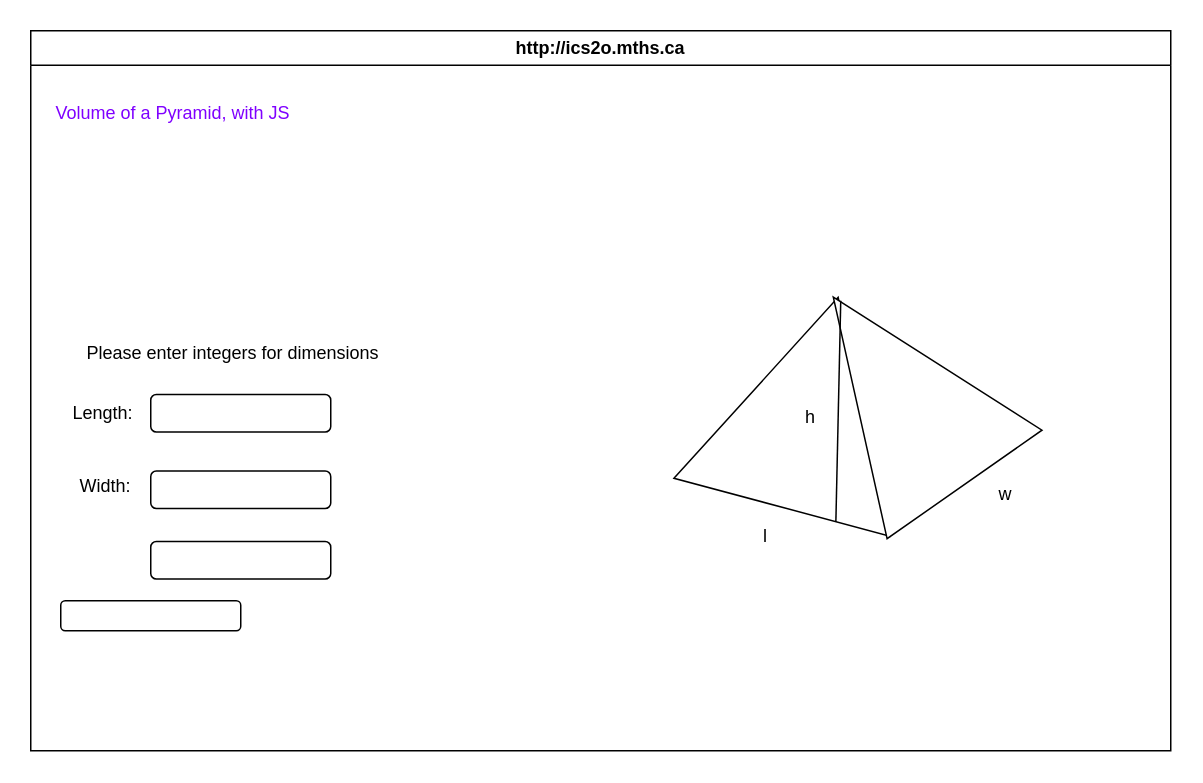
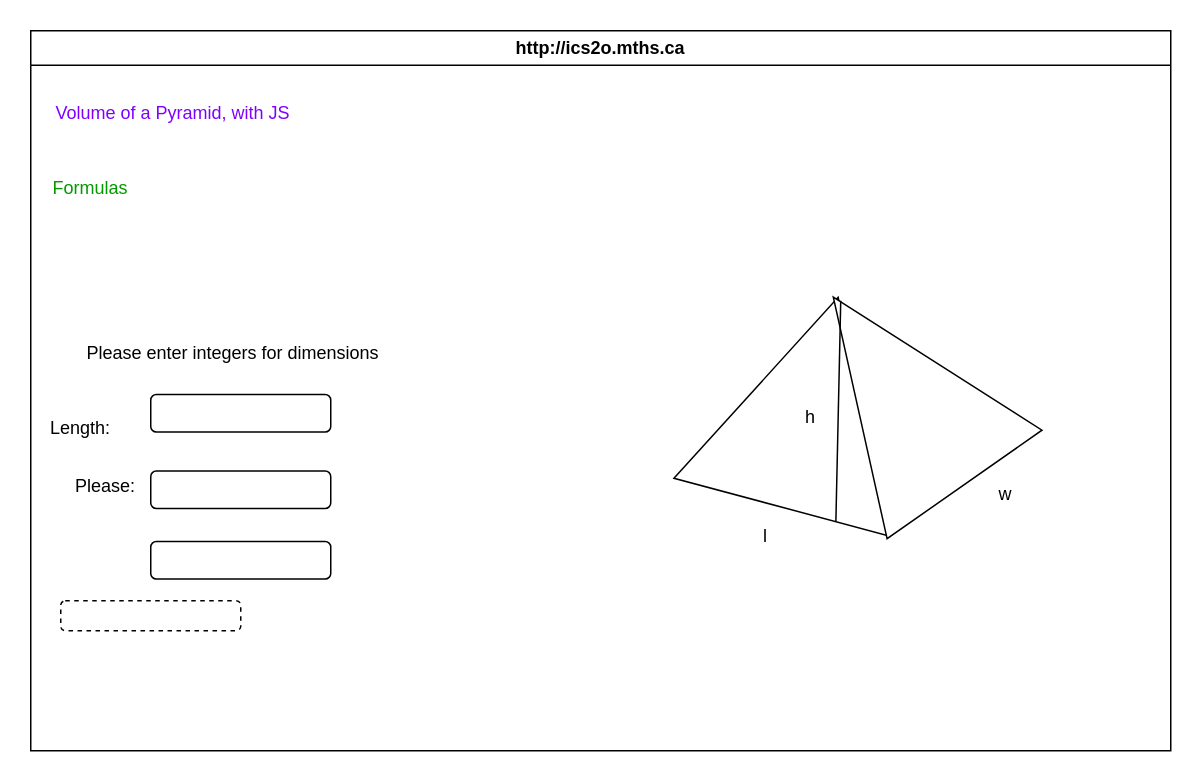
node "Formulas": added
node "Length:": moved (106, 413) -> (83, 428)
node "Width:": label "Width:" -> "Please:"
node "Calculate": style solid -> dashed
